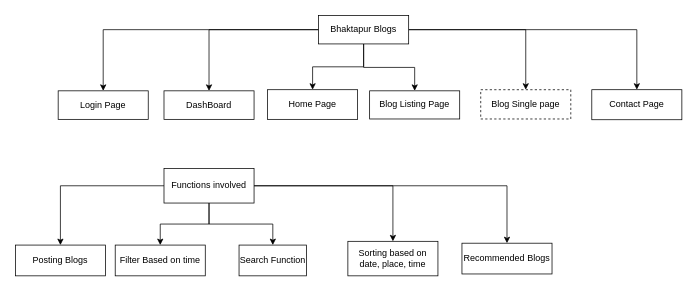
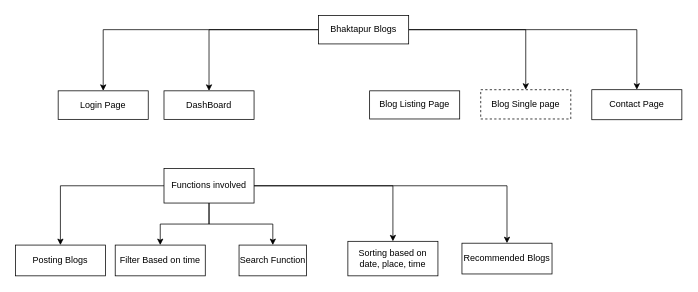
edge "Bhaktapur Blogs" -> "Home Page": removed
edge "Bhaktapur Blogs" -> "Blog Listing Page": removed
node "Home Page": removed
